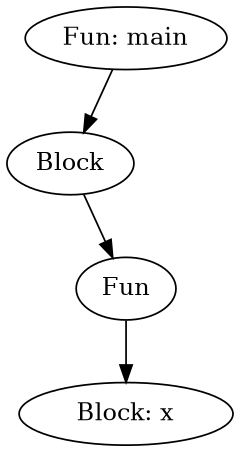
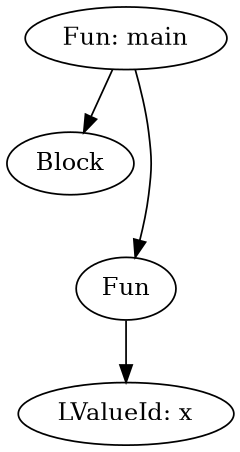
edge "Block" -> "Fun": now "Fun: main" -> "Fun"
node "Block: x": label "Block: x" -> "LValueId: x"
